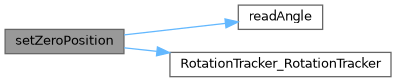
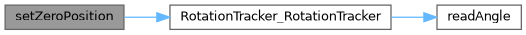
edge "setZeroPosition" -> "readAngle": now "RotationTracker_RotationTracker" -> "readAngle"
